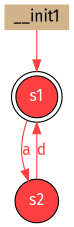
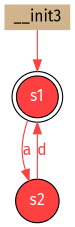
node "__init1": label "__init1" -> "__init3"
